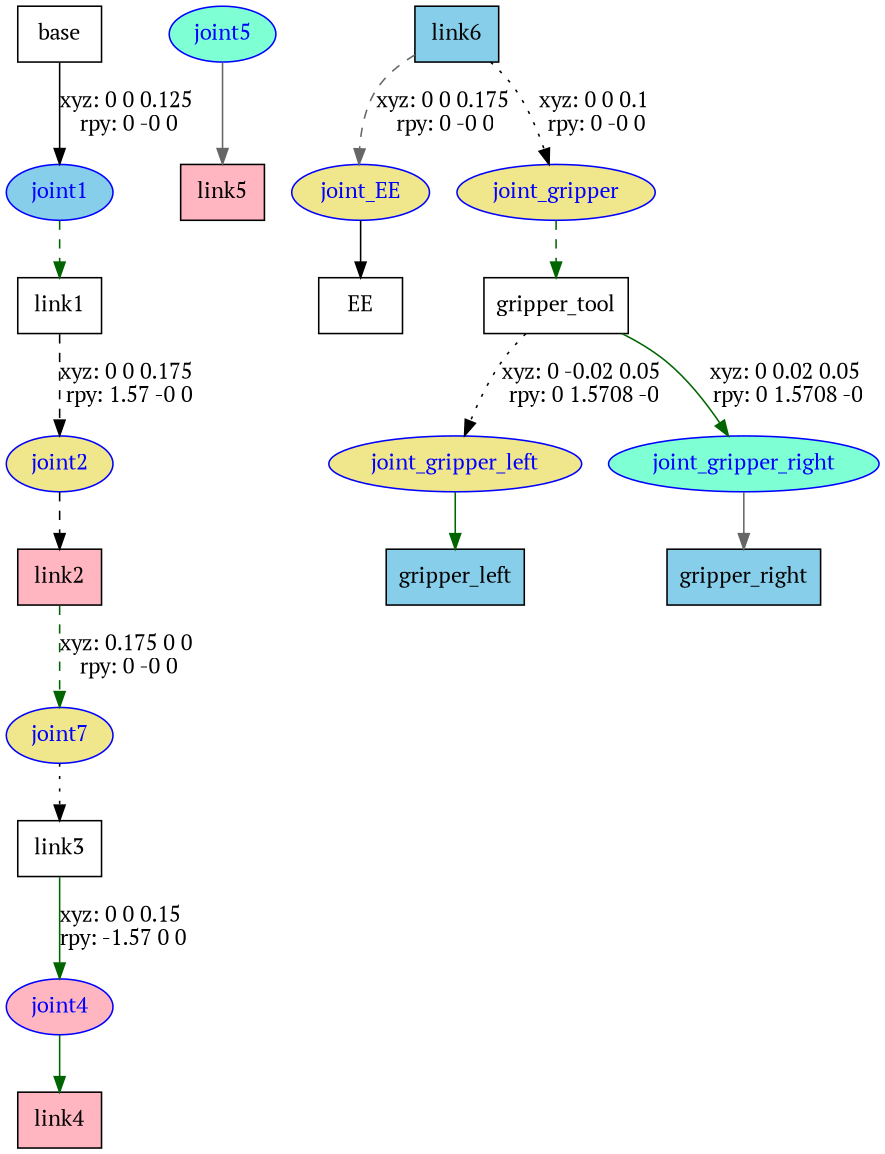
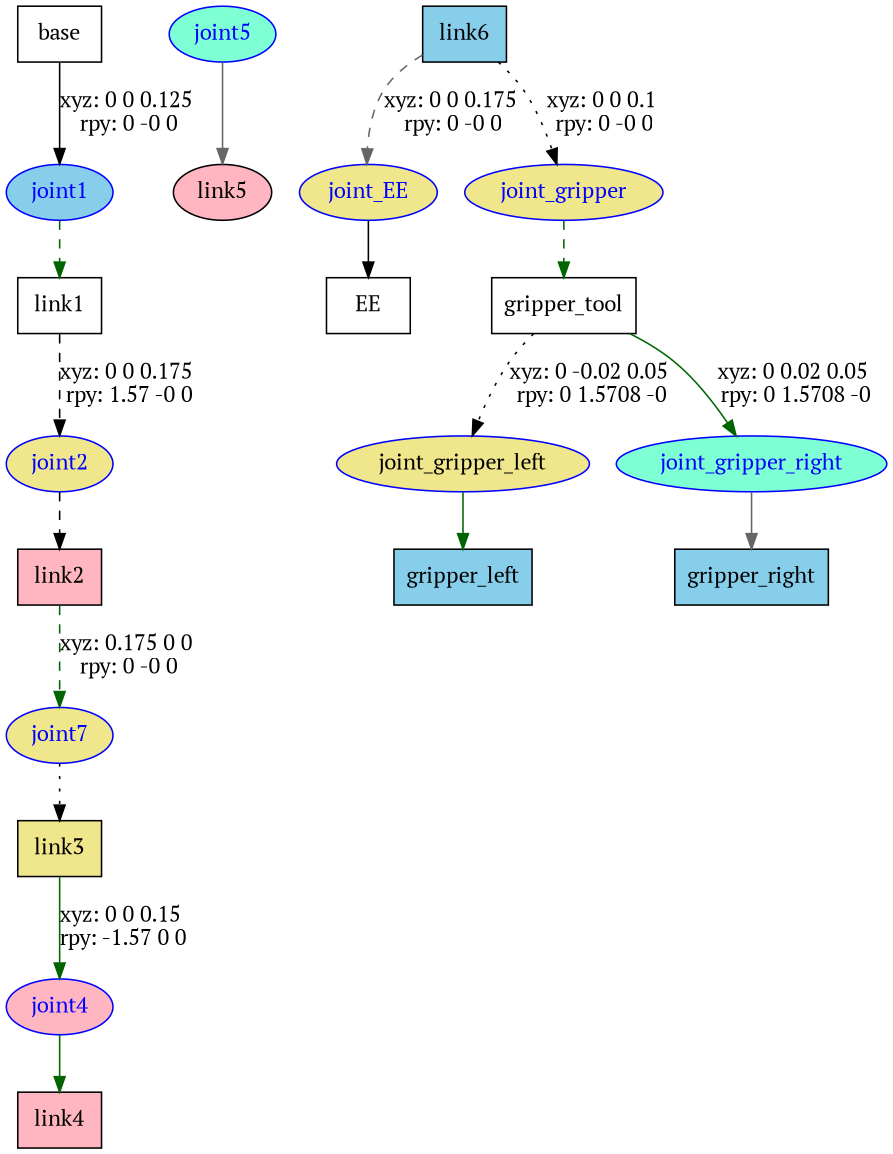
node "link5": shape box -> ellipse
node "joint_gripper_left": fontcolor blue -> black
node "link3": fillcolor white -> khaki
